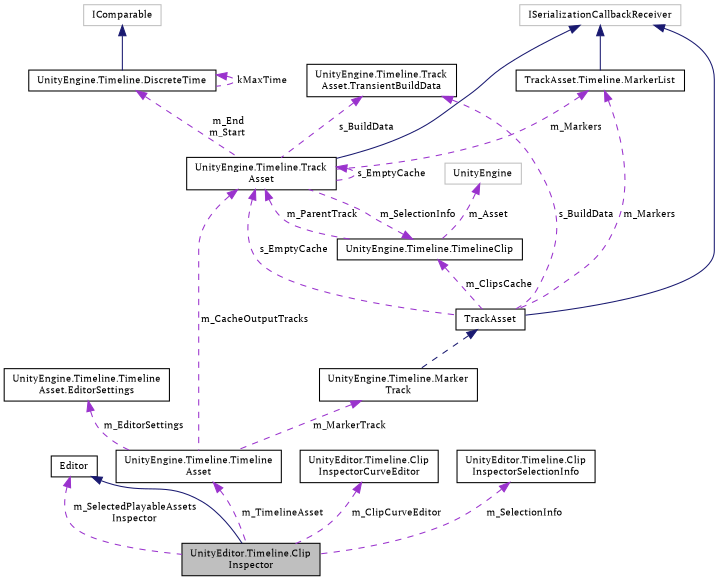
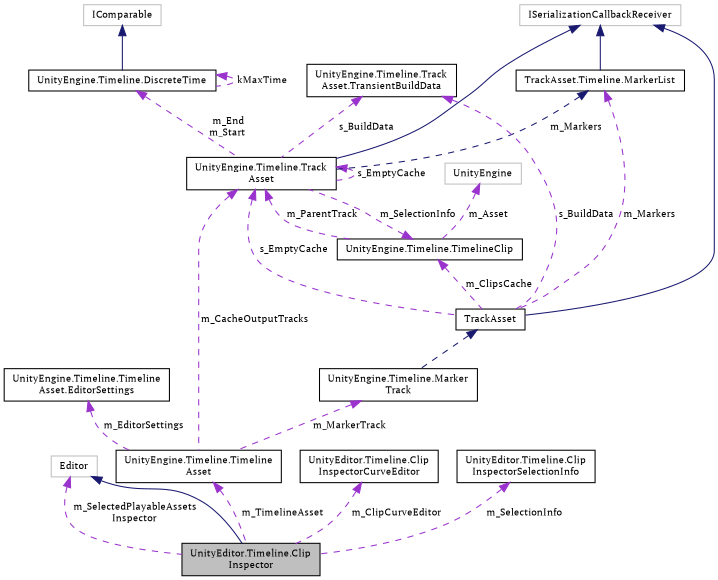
edge "UnityEngine.Timeline.Track Asset" -> "TrackAsset.Timeline.MarkerList": color darkorchid3 -> midnightblue
node "Editor": color black -> grey75
